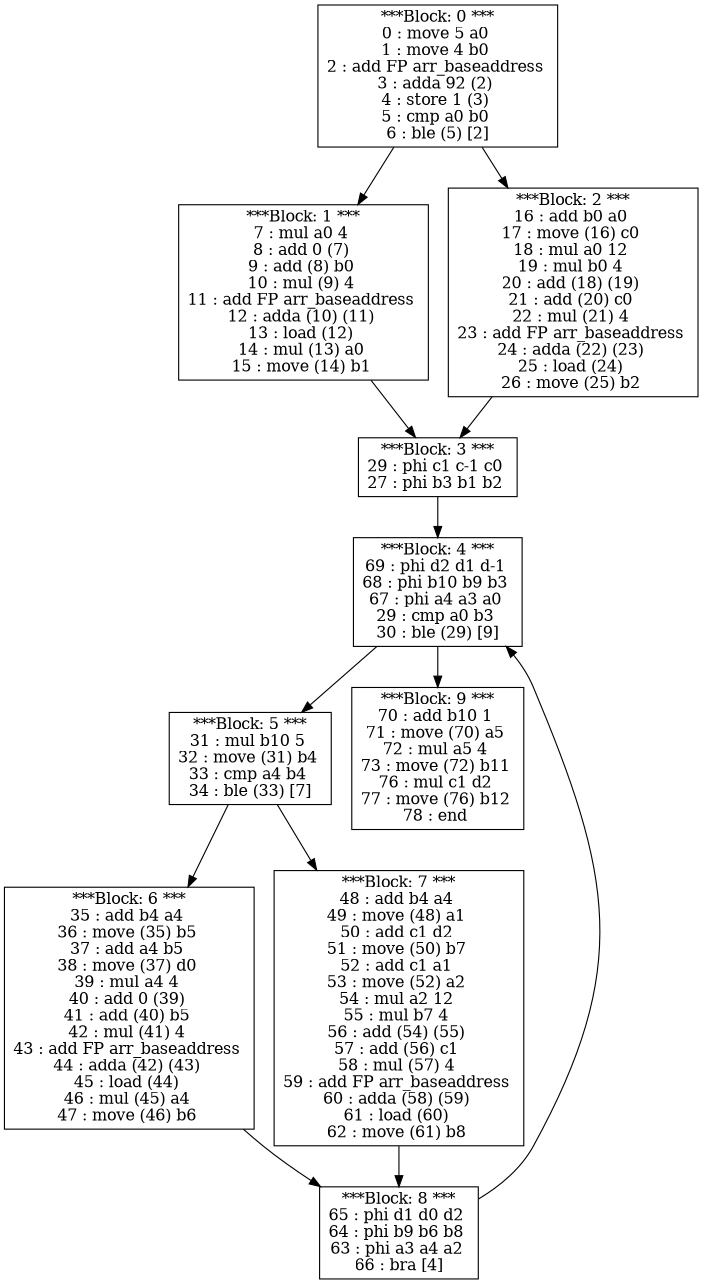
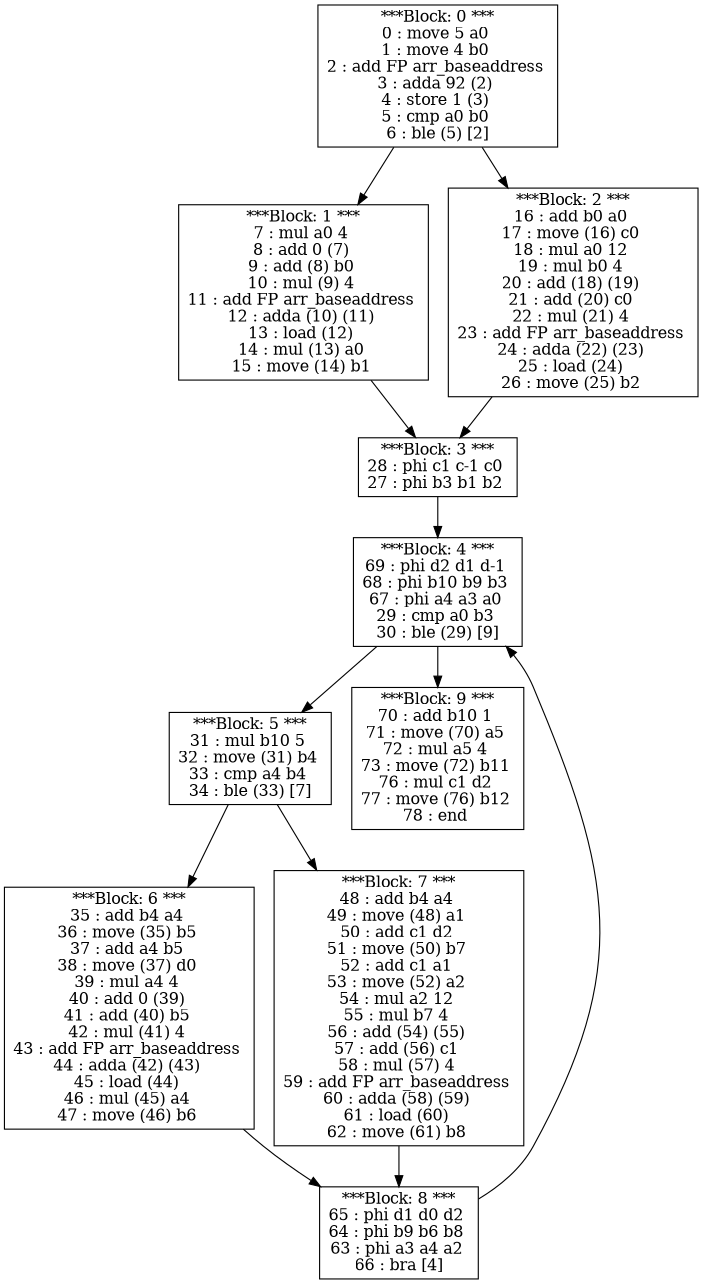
node "***Block: 3 *** 29 : phi c1 c-1 c0 27 : phi b3 b1 b2": label "***Block: 3 *** 29 : phi c1 c-1 c0 27 : phi b3 b1 b2" -> "***Block: 3 *** 28 : phi c1 c-1 c0 27 : phi b3 b1 b2"
